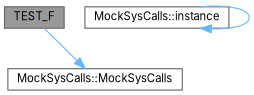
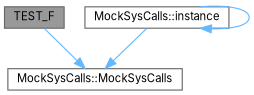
edge "MockSysCalls::instance" -> "MockSysCalls::MockSysCalls": added
